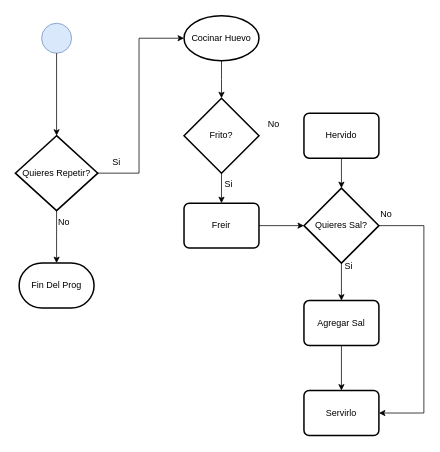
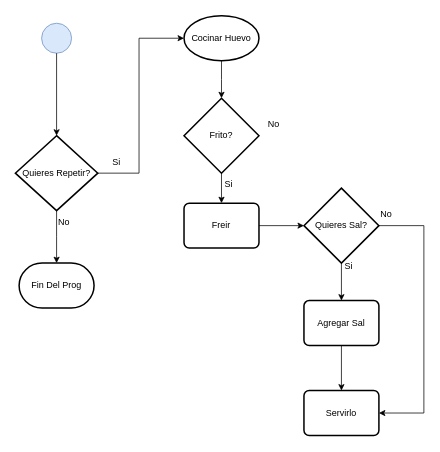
node "Hervido": removed
edge "Hervido" -> "Quieres Sal?": removed
